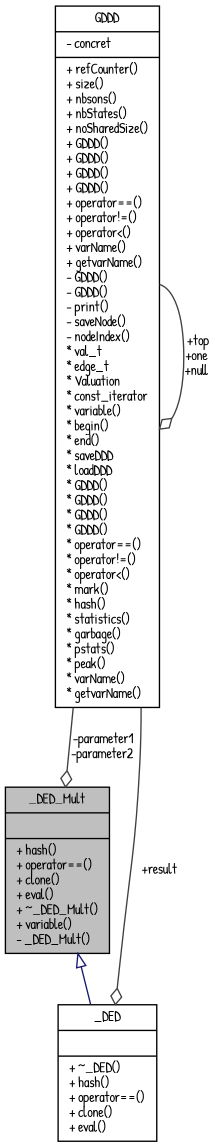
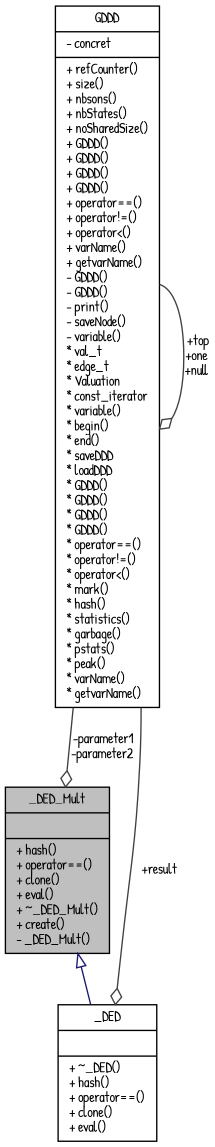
node "GDDD": text "- nodeIndex()" -> "- variable()"
node "_DED_Mult": text "+ variable()" -> "+ create()"
